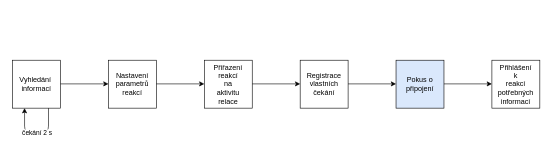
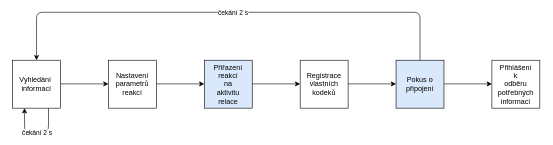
edge "Pokus o připojení" -> "Vyhledání informací": added, label "čekání 2 s"
node "Přiřazení reakcí na aktivitu relace": fillcolor #ffffff -> #dae8fc
node "Registrace vlastních čekání": label "Registrace vlastních čekání" -> "Registrace vlastních kodeků"
node "Přihlášení k reakcí potřebných informací": label "Přihlášení k reakcí potřebných informací" -> "Přihlášení k odběru potřebných informací"
